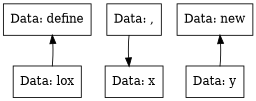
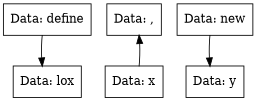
edge "Data: ," -> "Data: x": reversed
edge "Data: lox" -> "Data: define": reversed
edge "Data: y" -> "Data: new": reversed
